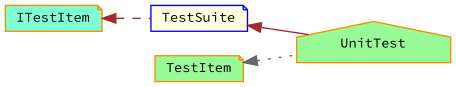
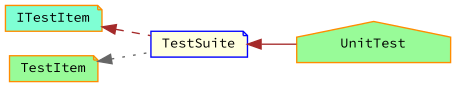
edge "UnitTest" -> "TestItem": now "TestSuite" -> "TestItem"
